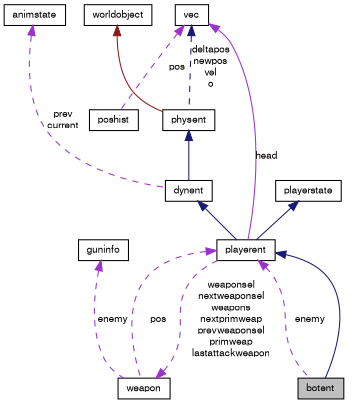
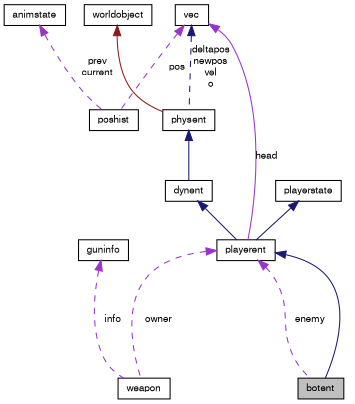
edge "dynent" -> "animstate": now "poshist" -> "animstate"
edge "playerent" -> "weapon": removed, label "weaponsel nextweaponsel weapons nextprimweap prevweaponsel primweap lastattackweapon"
edge "weapon" -> "guninfo": label "enemy" -> "info"
edge "weapon" -> "playerent": label "pos" -> "owner"
